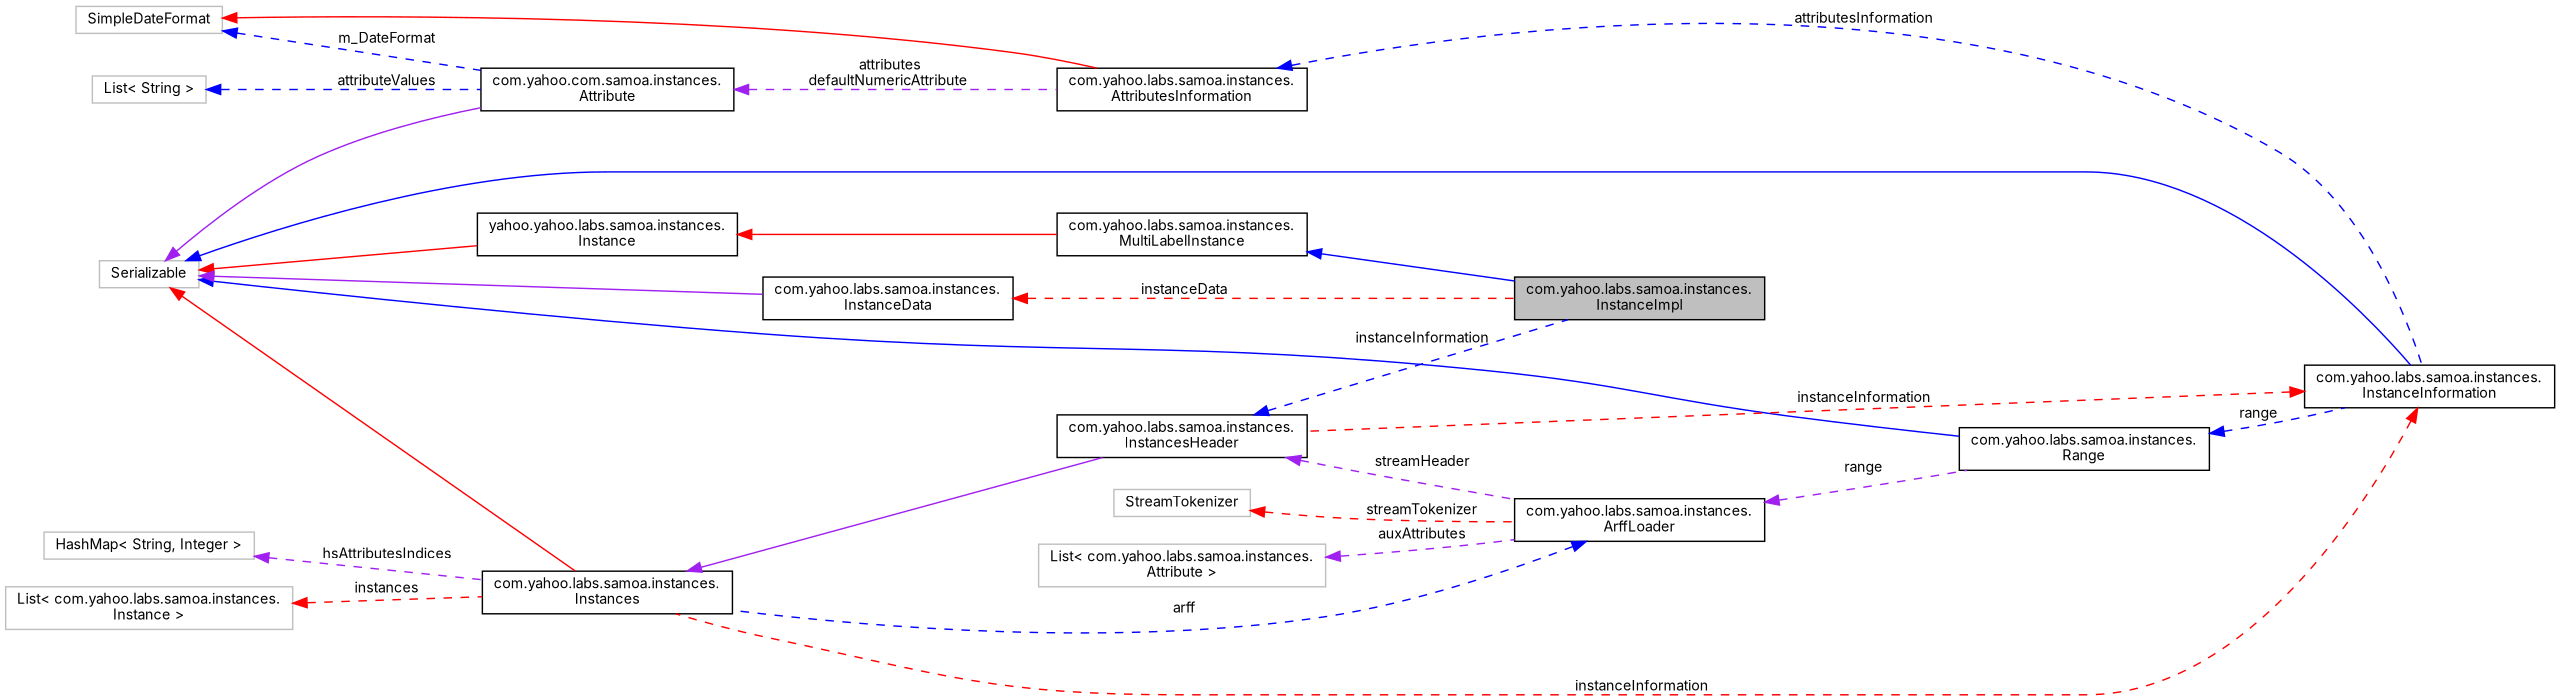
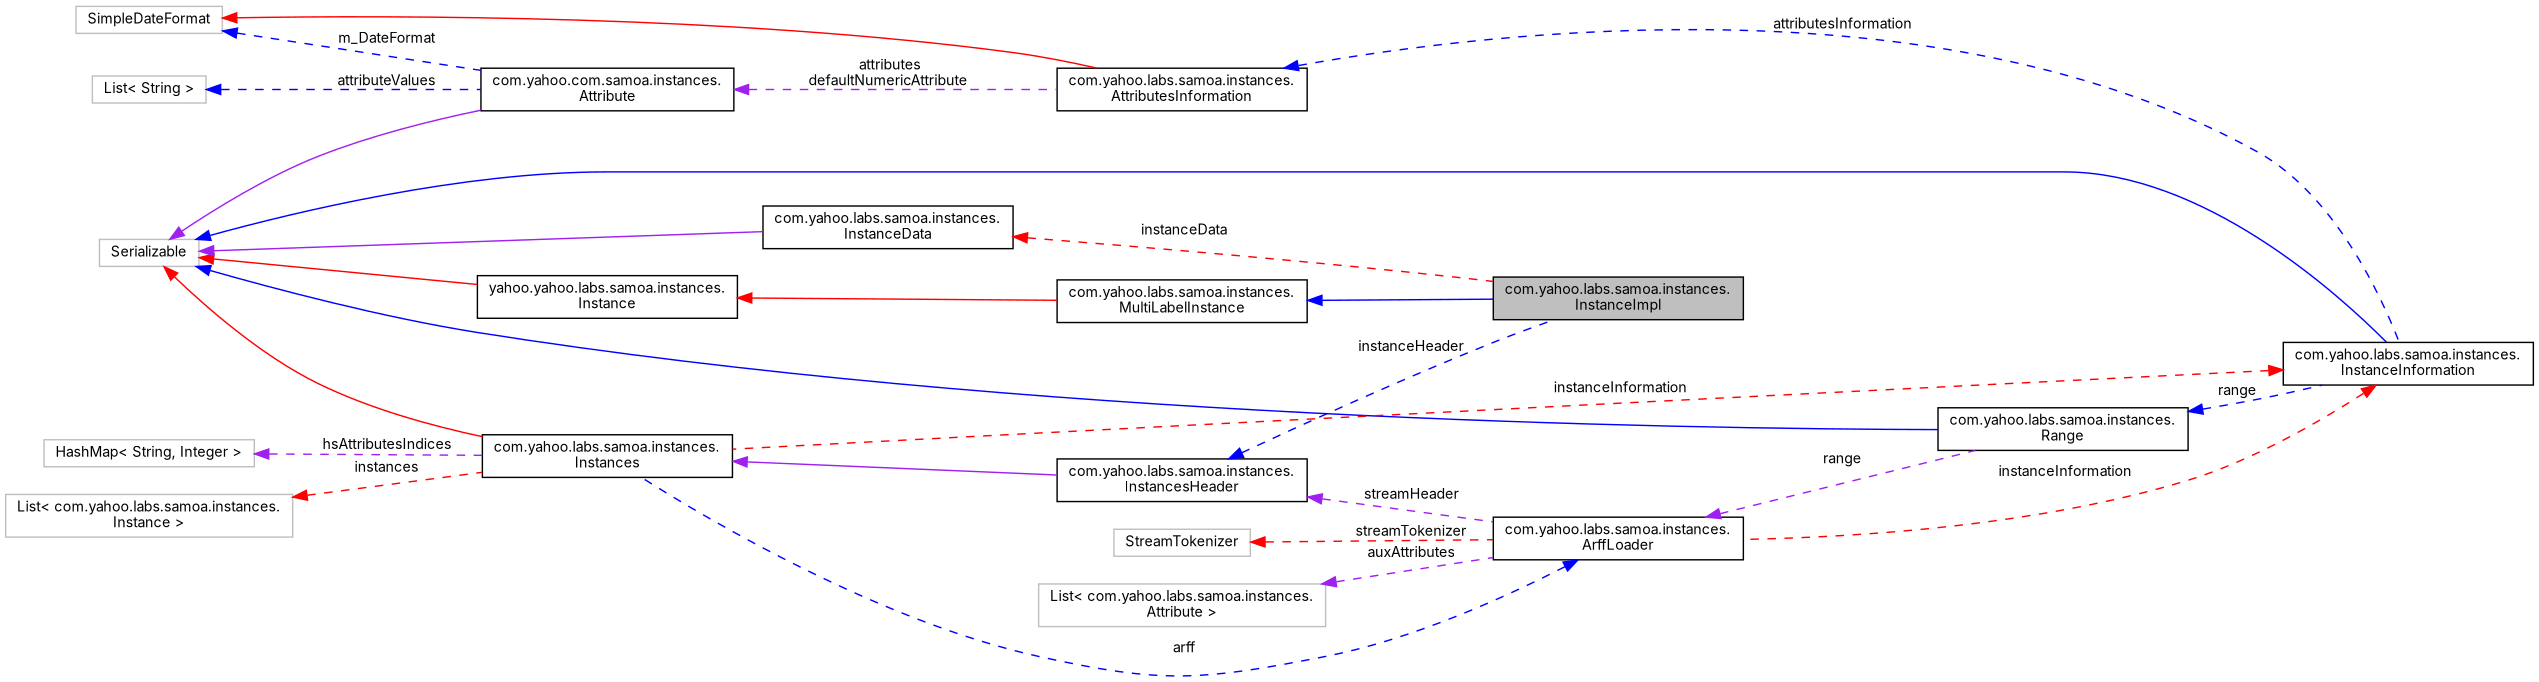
edge "com.yahoo.labs.samoa.instances. InstanceImpl" -> "com.yahoo.labs.samoa.instances. InstancesHeader": label " instanceInformation" -> " instanceHeader"
edge "com.yahoo.labs.samoa.instances. InstancesHeader" -> "com.yahoo.labs.samoa.instances. InstanceInformation": now "com.yahoo.labs.samoa.instances. ArffLoader" -> "com.yahoo.labs.samoa.instances. InstanceInformation"
